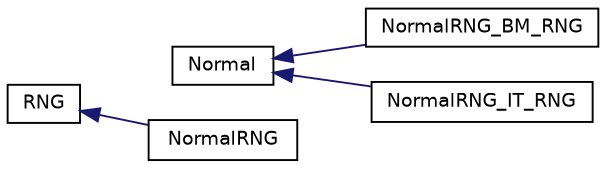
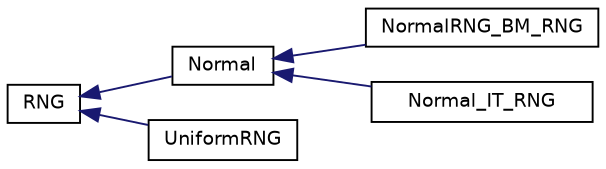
edge "Normal" -> "RNG": added
node "NormalRNG_IT_RNG": label "NormalRNG_IT_RNG" -> "Normal_IT_RNG"
node "NormalRNG": label "NormalRNG" -> "UniformRNG"
